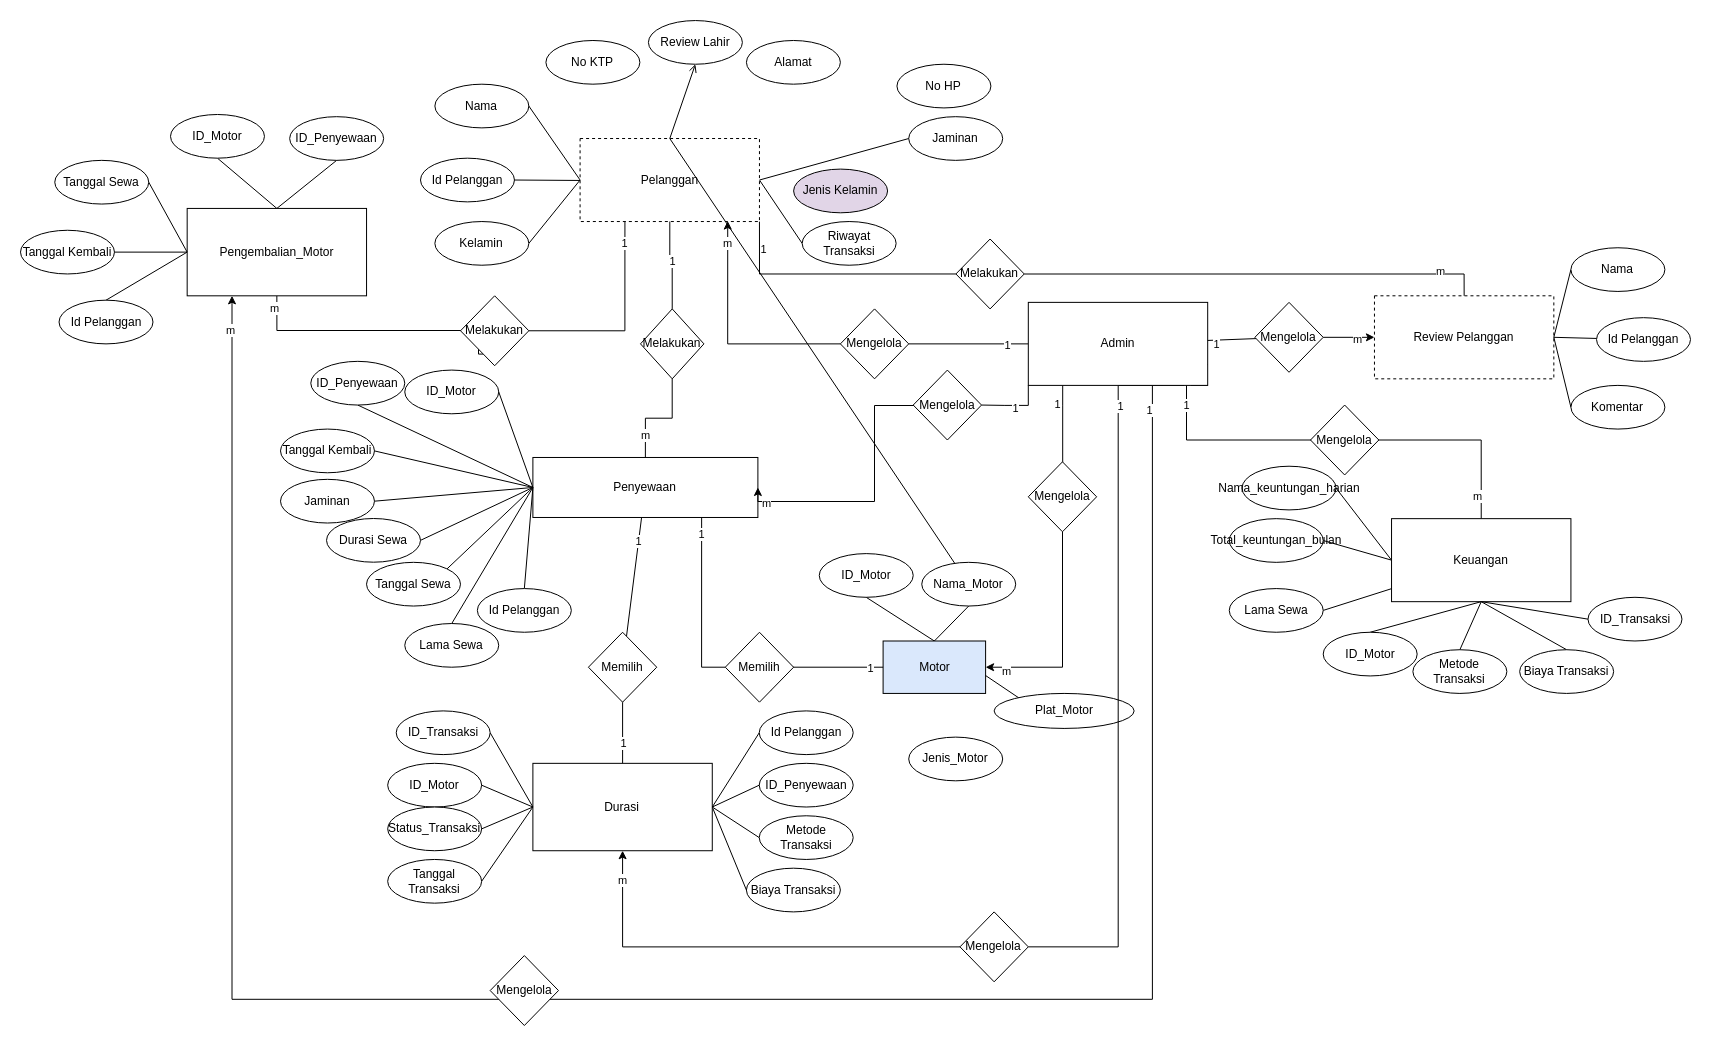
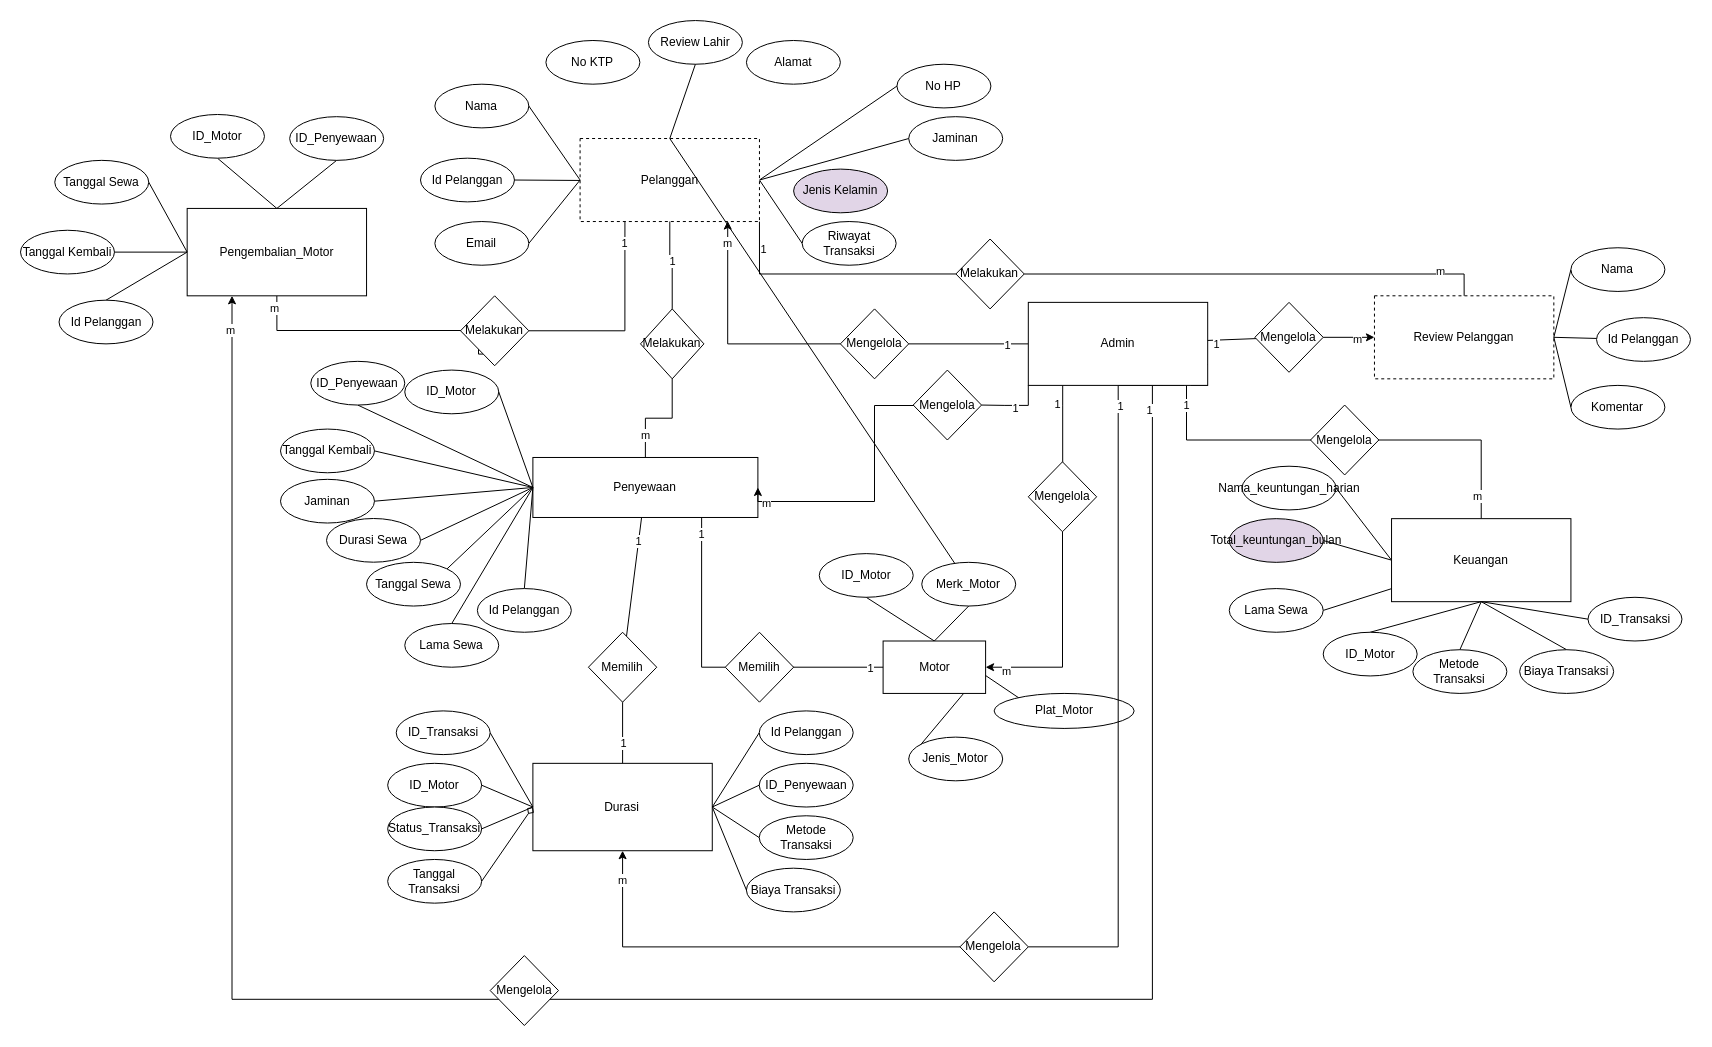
edge "Pelanggan" -> "Review Lahir": arrowhead open -> none
edge "No HP" -- "Pelanggan": added
node "Kelamin": label "Kelamin" -> "Email"
node "Total_keuntungan_bulan": fillcolor #ffffff -> #e1d5e7
node "Nama_Motor": label "Nama_Motor" -> "Merk_Motor"
node "Motor": fillcolor #dae8fc -> #ffffff
edge "Motor" -- "Jenis_Motor": added
edge "Durasi" -- "Tanggal Transaksi": arrowhead none -> diamond
